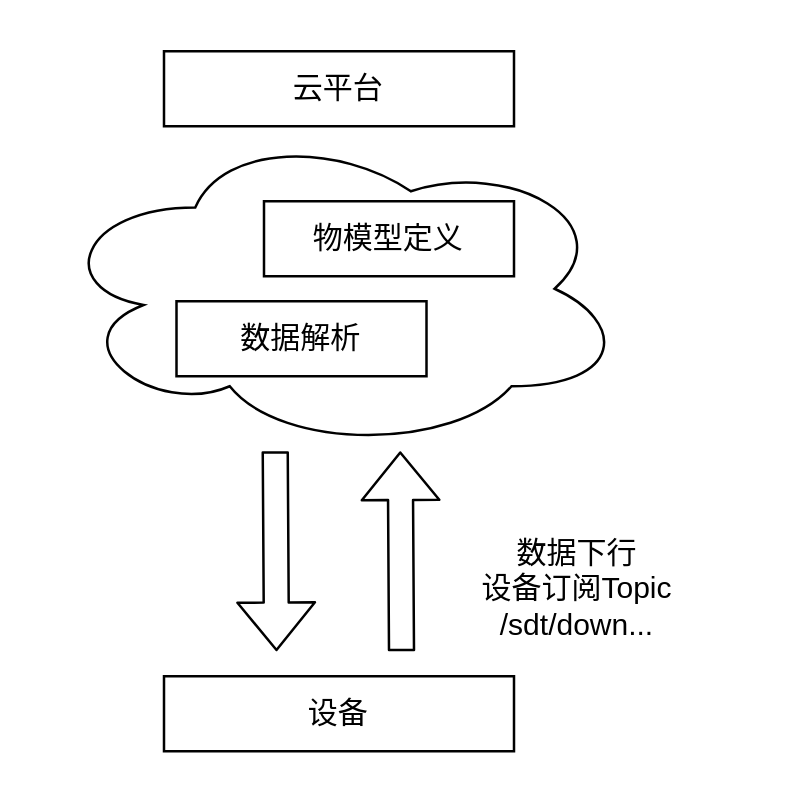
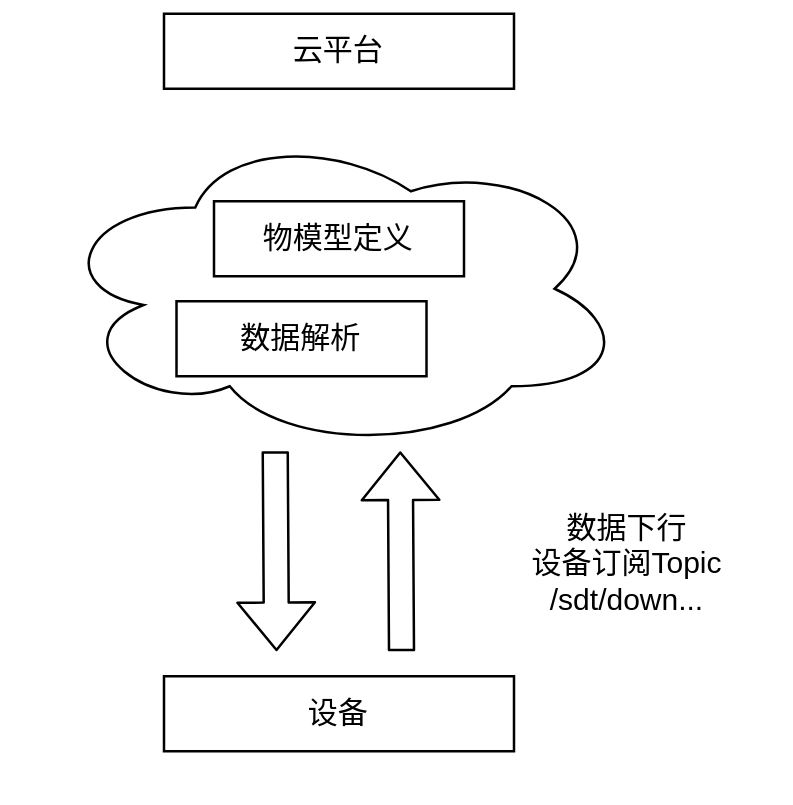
node "云平台": moved (339, 89) -> (339, 51)
node "物模型定义": moved (389, 239) -> (339, 239)
node "数据下行 设备订阅Topic /sdt/down...": moved (576, 589) -> (626, 564)
